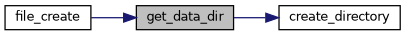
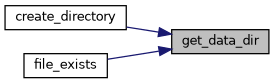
node "file_create": label "file_create" -> "file_exists"
edge "get_data_dir" -> "create_directory": reversed
